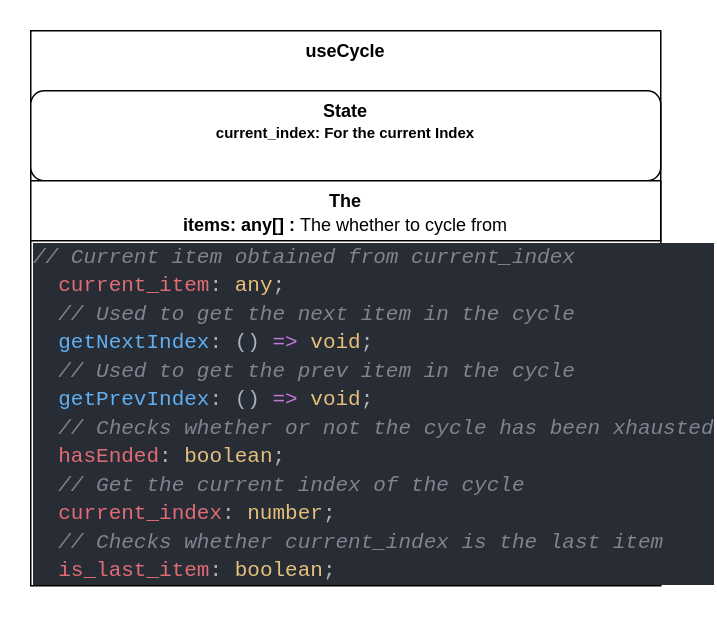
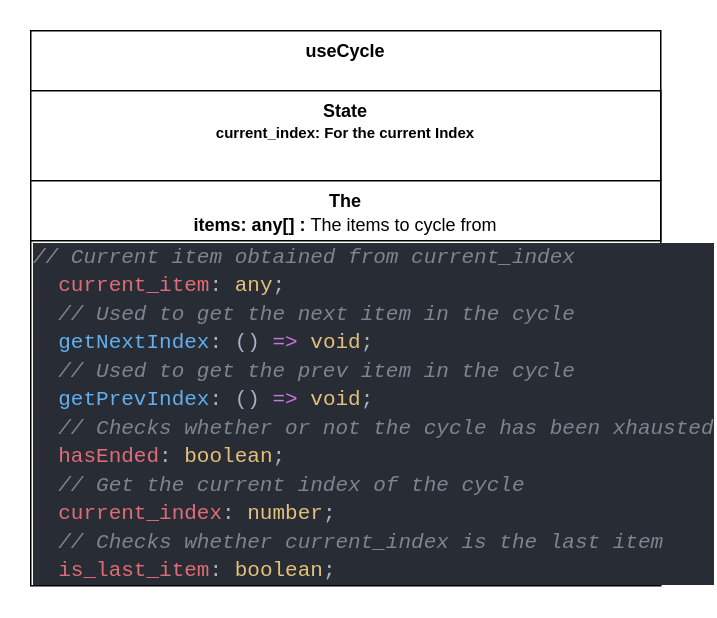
node "State current_index: For the current Index": shape rounded rectangle -> rectangle
node "items: any[] : The whether to cycle from": label "items: any[] : The whether to cycle from" -> "items: any[] : The items to cycle from"
